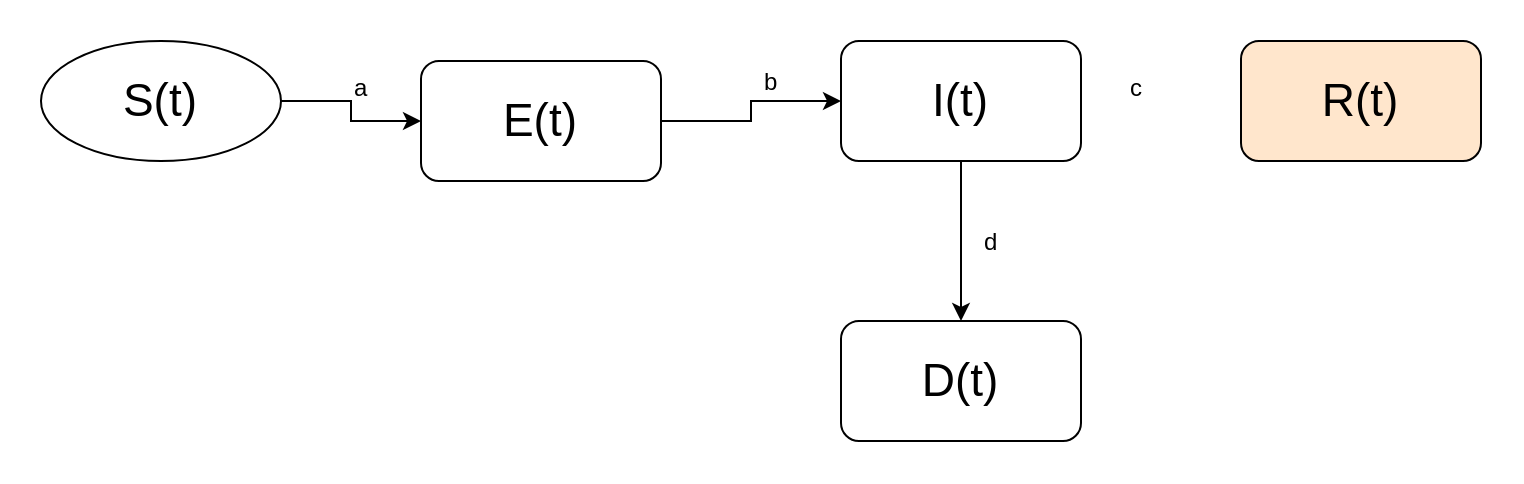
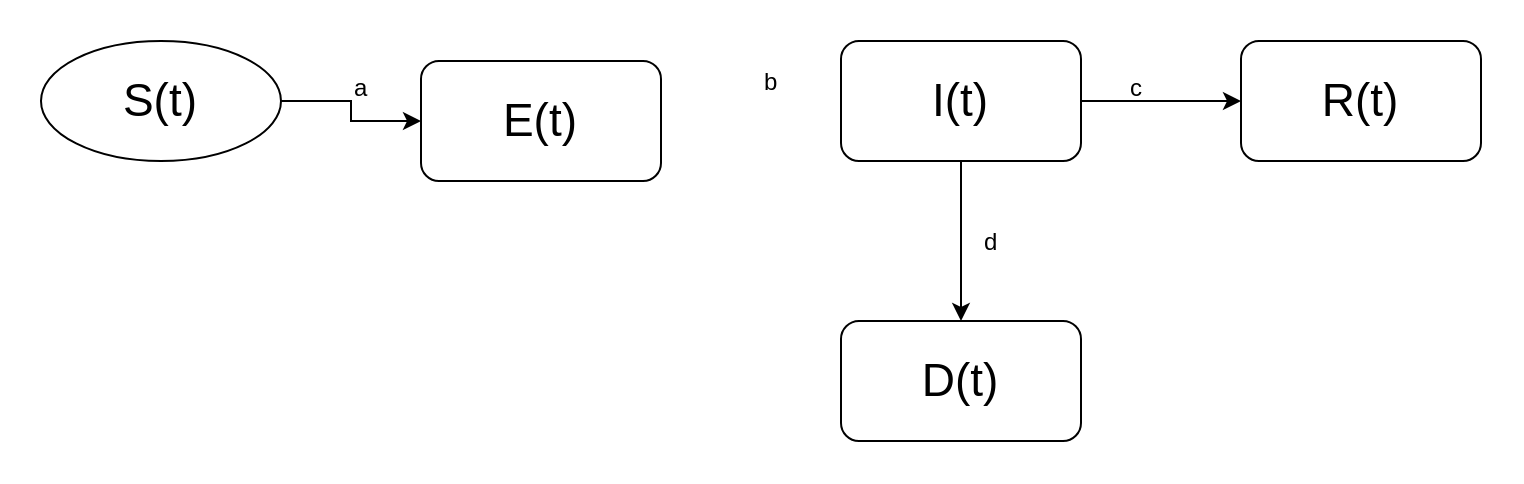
edge "I(t)" -> "R(t)": added
node "R(t)": fillcolor #ffe6cc -> #ffffff
edge "E(t)" -> "I(t)": removed
